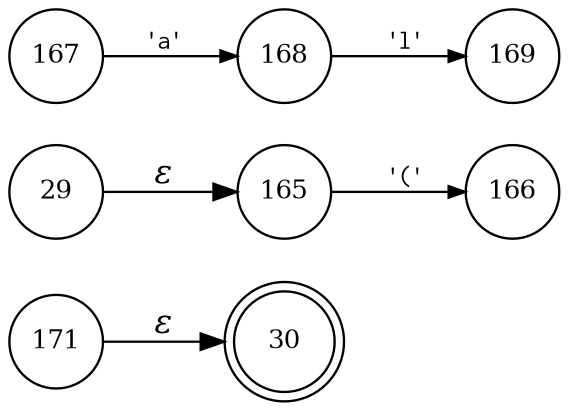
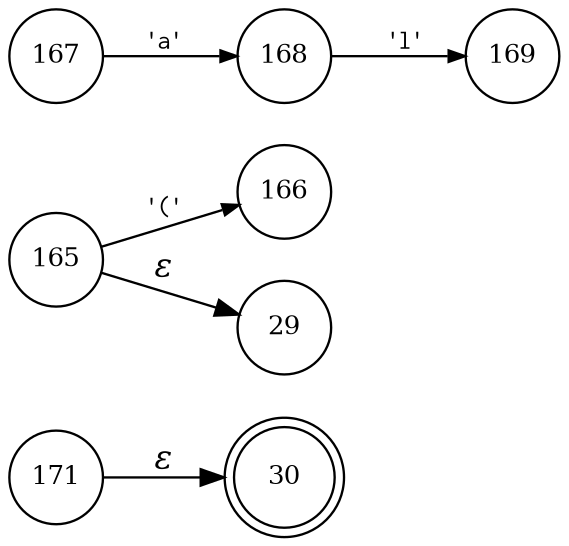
edge "29" -> "165": reversed
